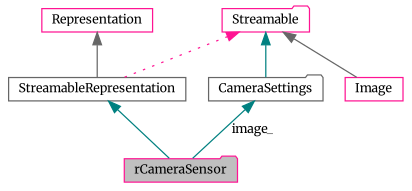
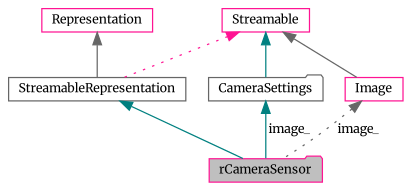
node "Streamable": shape folder -> box
edge "rCameraSensor" -> "Image": added, label "image_"
